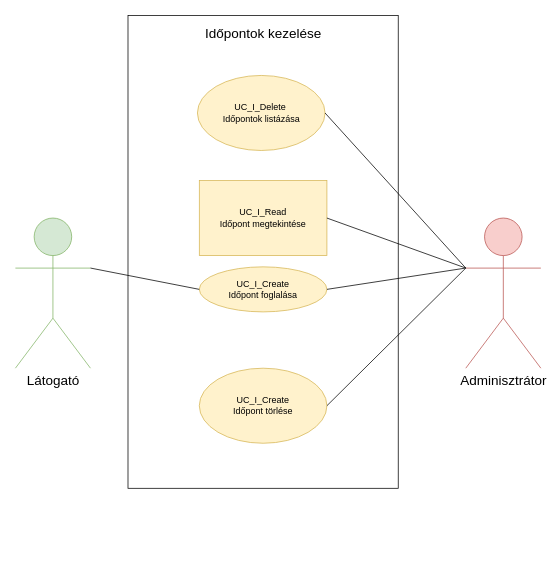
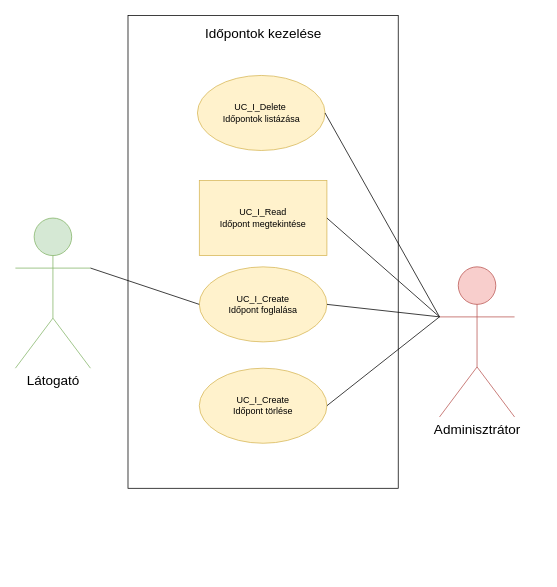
node "UC_I_Create Időpont foglalása": size 128x45 -> 128x75
node "Adminisztrátor": moved (503, 293) -> (477, 342)
